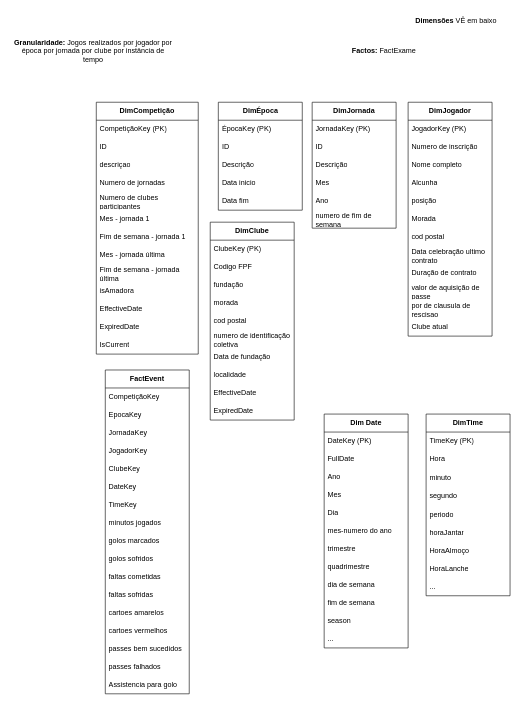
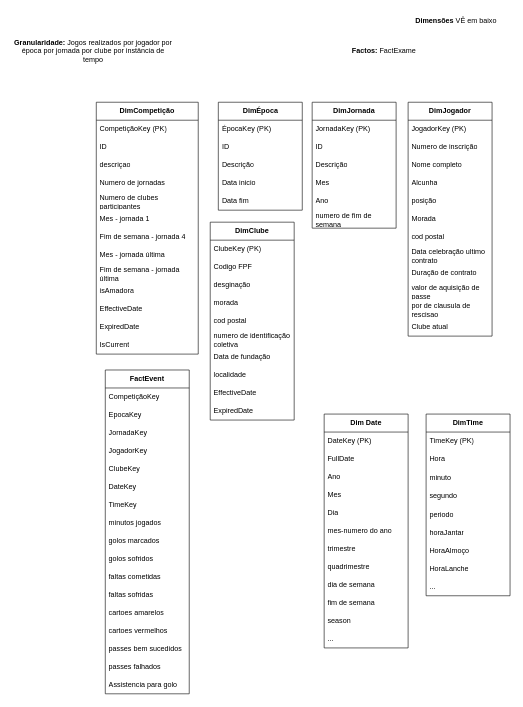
node "Fim de semana - jornada 1": label "Fim de semana - jornada 1" -> "Fim de semana - jornada 4"
node "fundação": label "fundação" -> "desginação"
